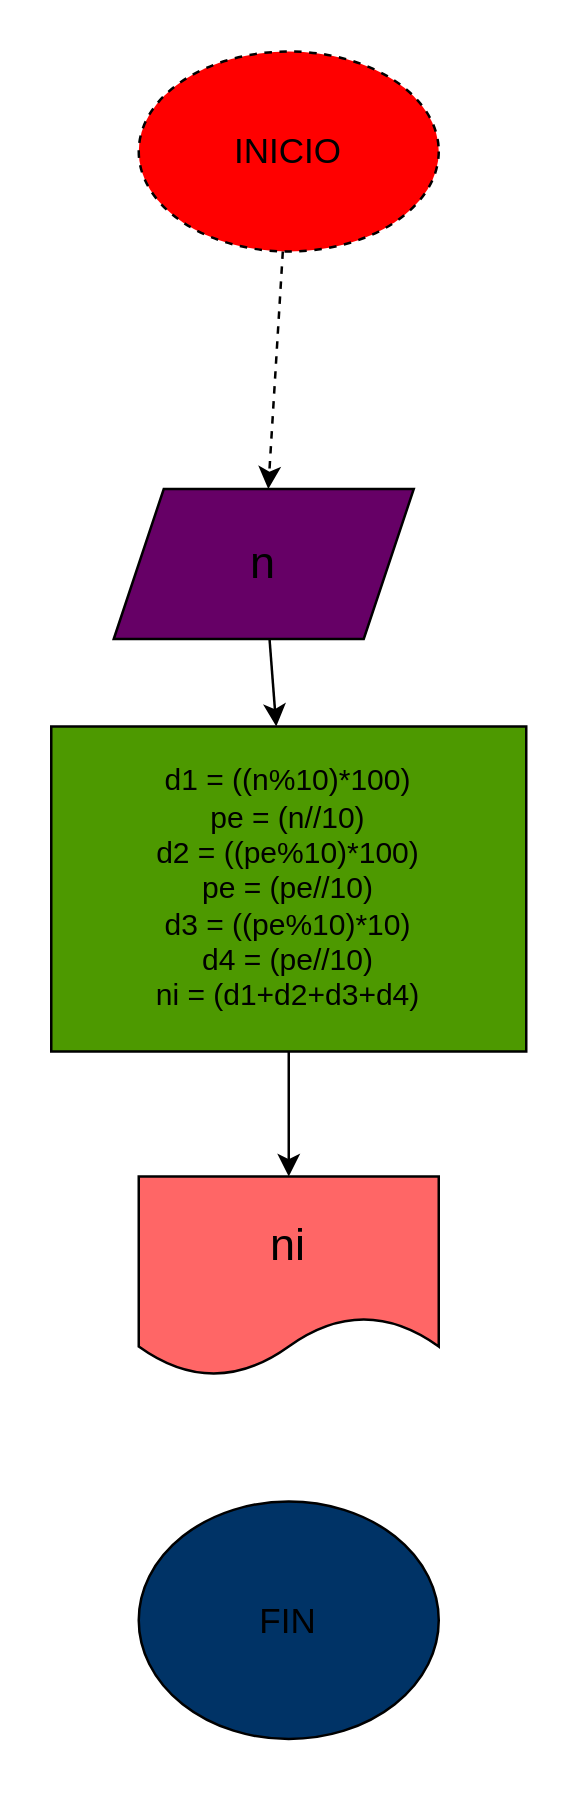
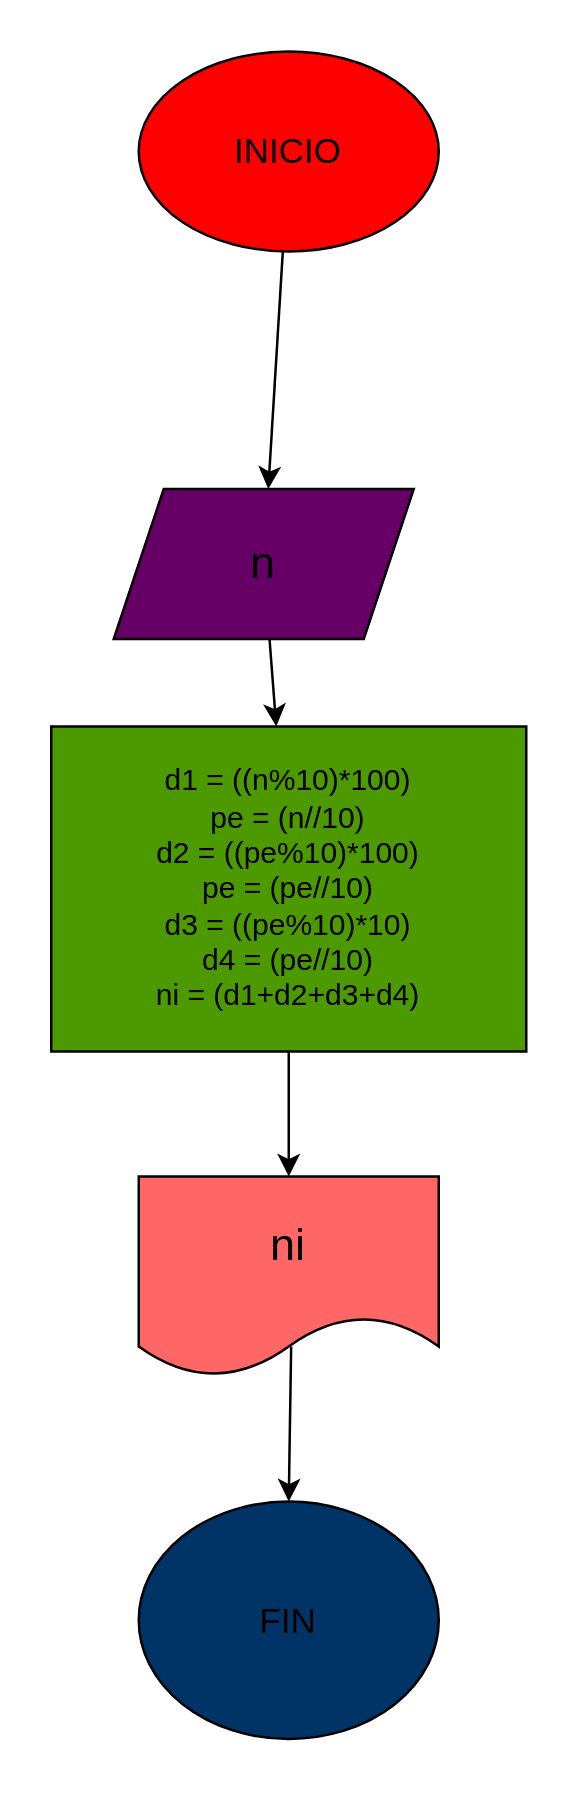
node "INICIO": style dashed -> solid
edge "INICIO" -> "n": style dashed -> solid
edge "ni" -> "FIN": added
